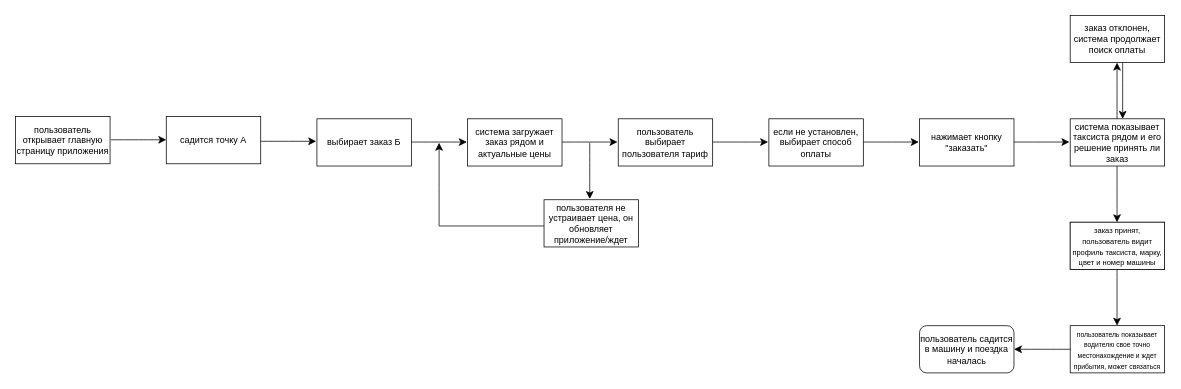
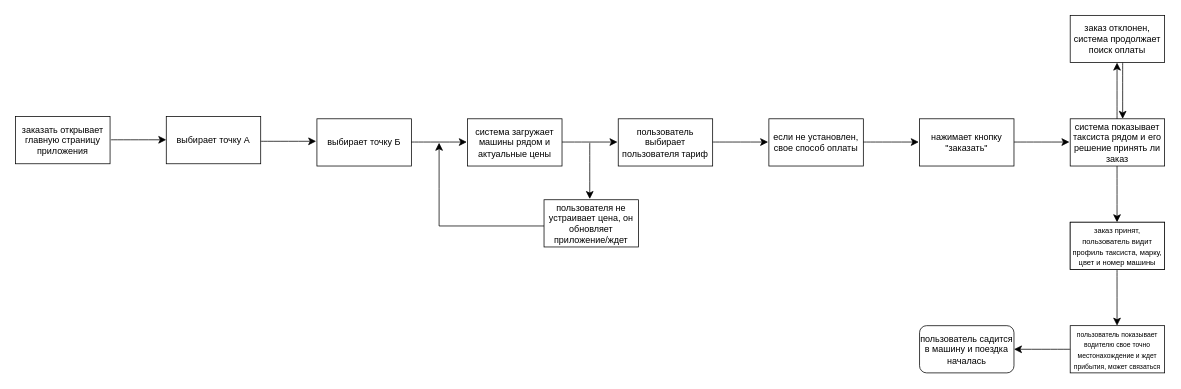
node "пользователь открывает главную страницу приложения": label "пользователь открывает главную страницу приложения" -> "заказать открывает главную страницу приложения"
node "садится точку А": label "садится точку А" -> "выбирает точку А"
node "выбирает заказ Б": label "выбирает заказ Б" -> "выбирает точку Б"
node "система загружает заказ рядом и актуальные цены": label "система загружает заказ рядом и актуальные цены" -> "система загружает машины рядом и актуальные цены"
node "если не установлен, выбирает способ оплаты": label "если не установлен, выбирает способ оплаты" -> "если не установлен, свое способ оплаты"
